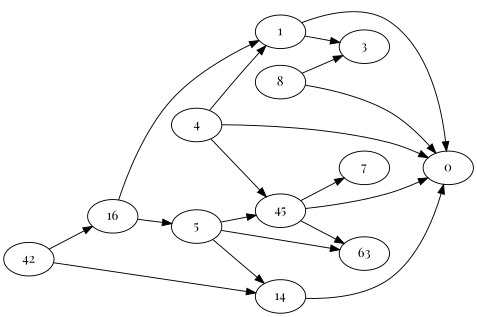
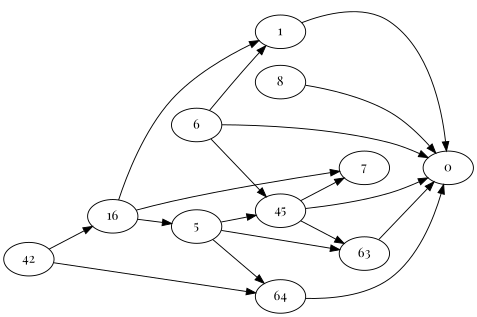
node "3": removed
node "4": label "4" -> "6"
edge "16" -> "7": added
edge "63" -> "0": added
node "14": label "14" -> "64"
